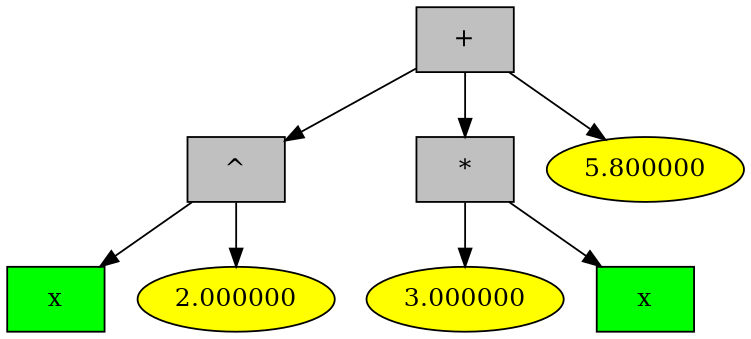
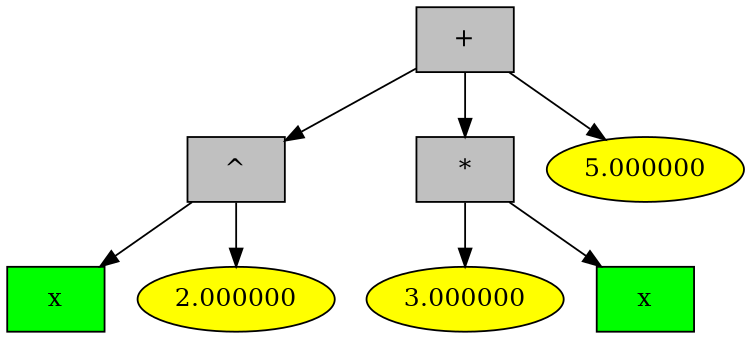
node "5.800000": label "5.800000" -> "5.000000"
